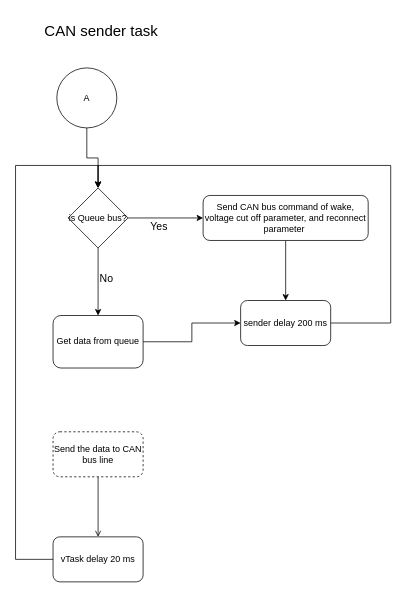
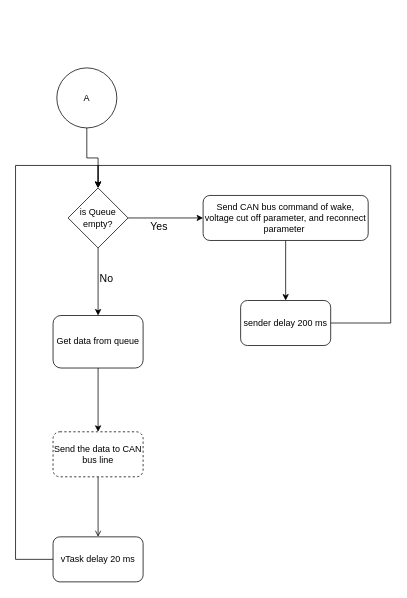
node "CAN sender task": removed
node "is Queue bus?": label "is Queue bus?" -> "is Queue empty?"
edge "Get data from queue" -> "sender delay 200 ms": now "Get data from queue" -> "Send the data to CAN bus line"
